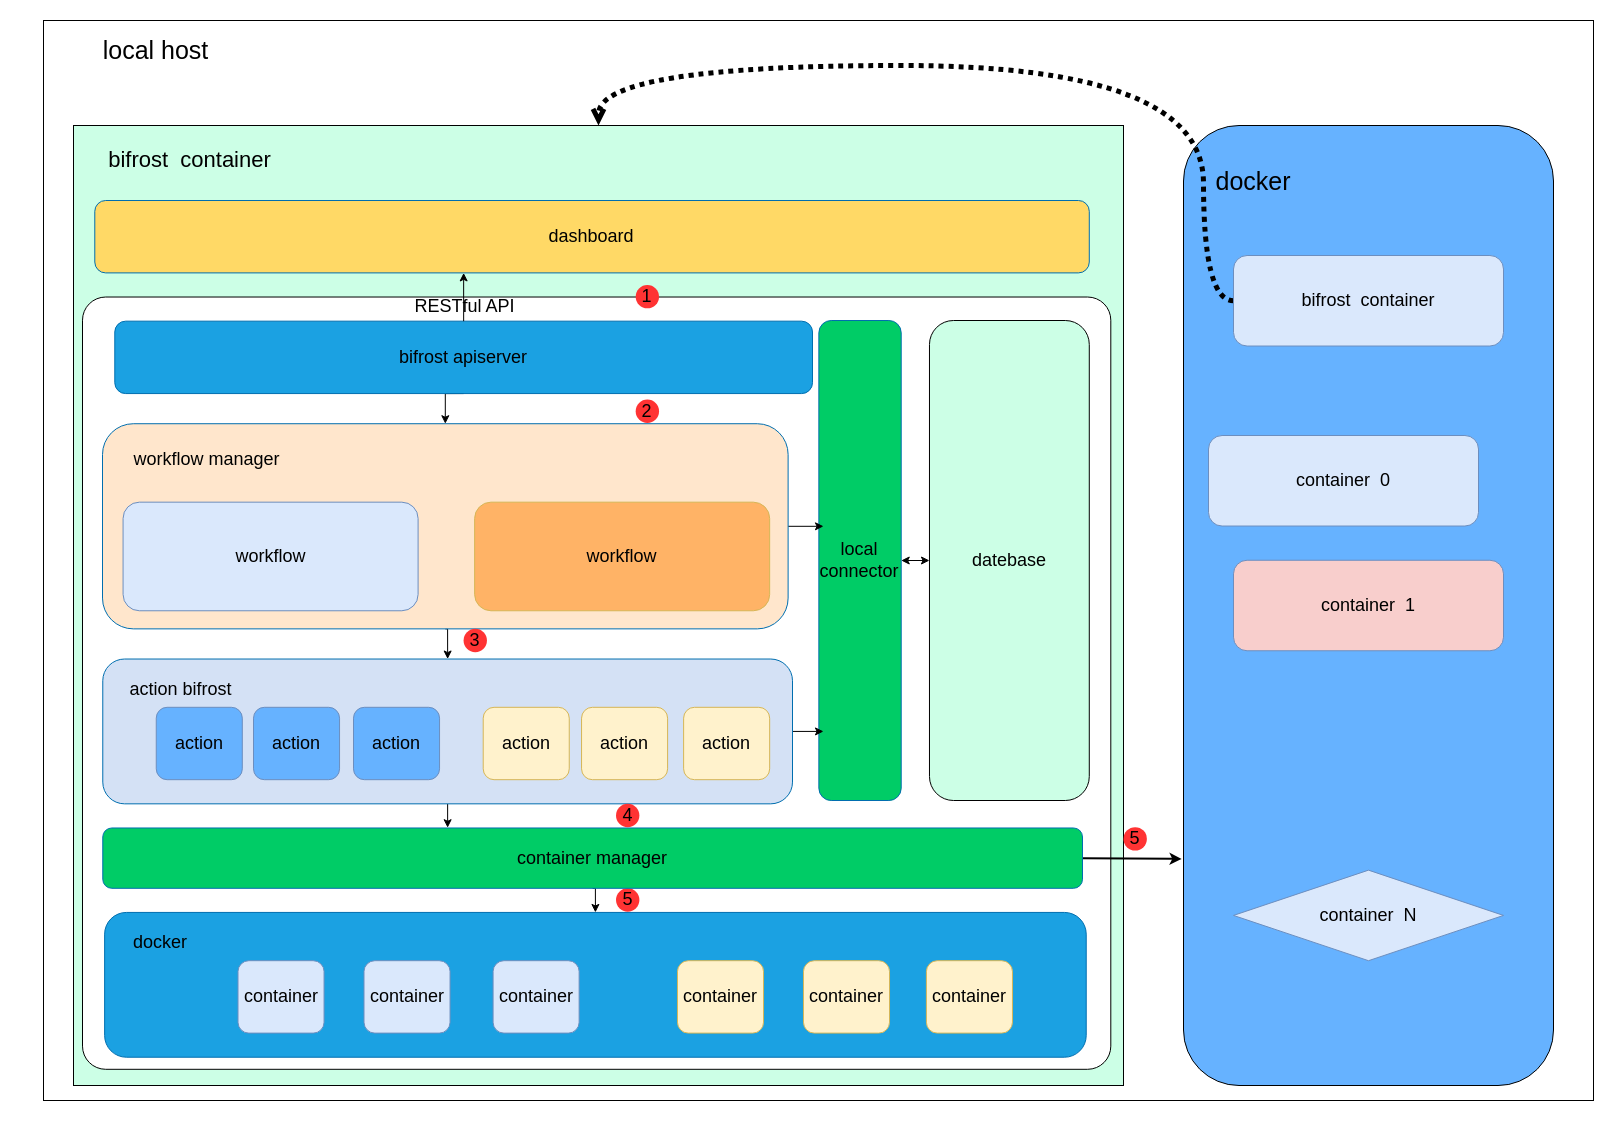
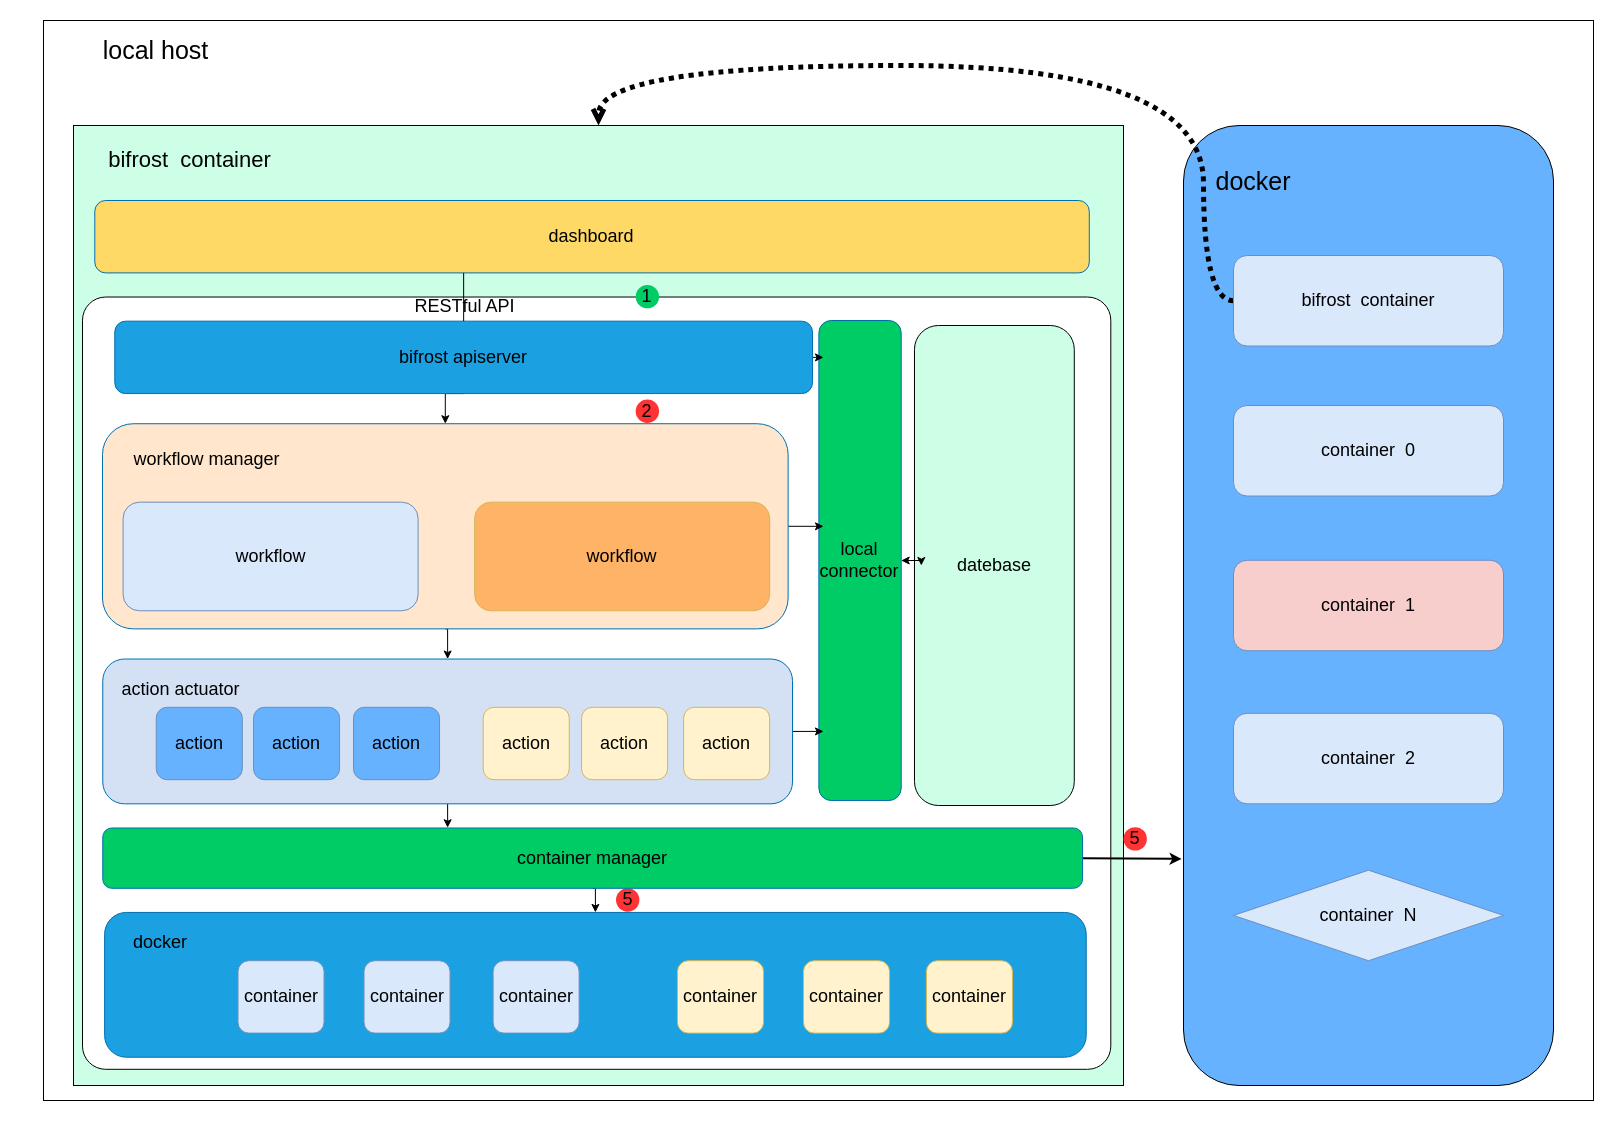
edge "bifrost apiserver" -> "dashboard": arrowhead classic -> none
node "1": fillcolor #ff3333 -> #00cc66
edge "bifrost apiserver" -> "local connector": added
node "container 0": moved (1344, 481) -> (1369, 451)
node "datebase": moved (1009, 561) -> (994, 566)
node "3": removed
node "action bifrost": label "action bifrost" -> "action actuator"
node "container 2": added
node "4": removed
